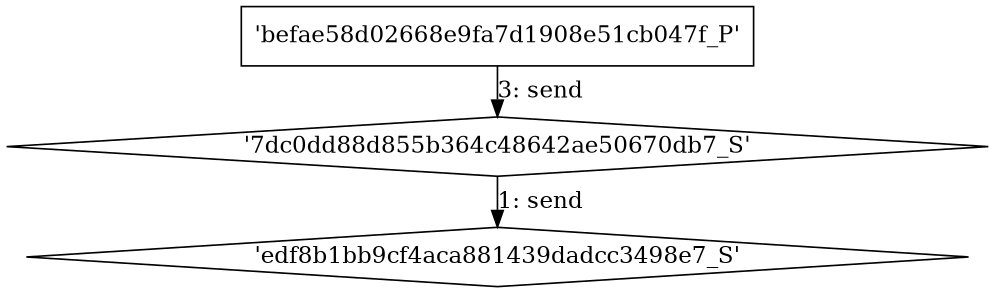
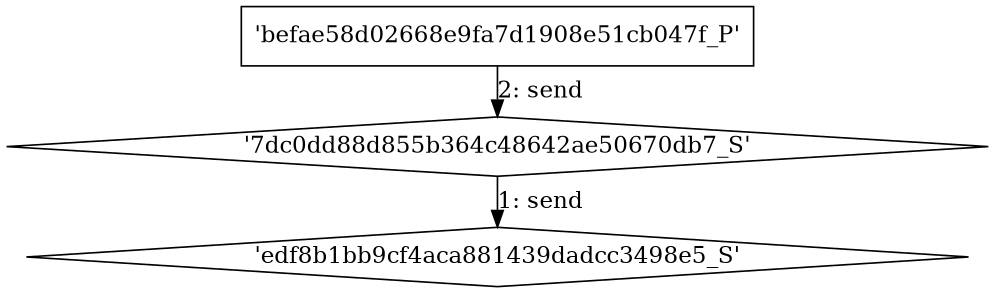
edge "'befae58d02668e9fa7d1908e51cb047f_P'" -> "'7dc0dd88d855b364c48642ae50670db7_S'": label "3: send" -> "2: send"
node "'edf8b1bb9cf4aca881439dadcc3498e7_S'": label "'edf8b1bb9cf4aca881439dadcc3498e7_S'" -> "'edf8b1bb9cf4aca881439dadcc3498e5_S'"
